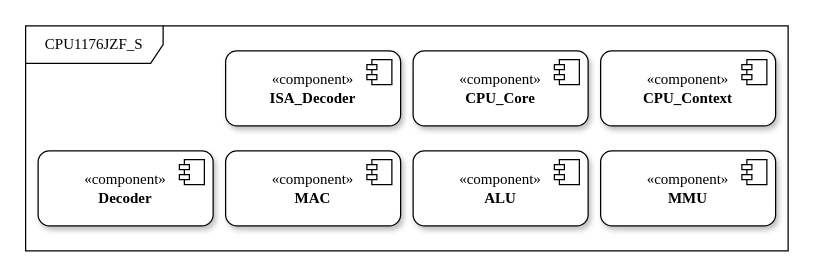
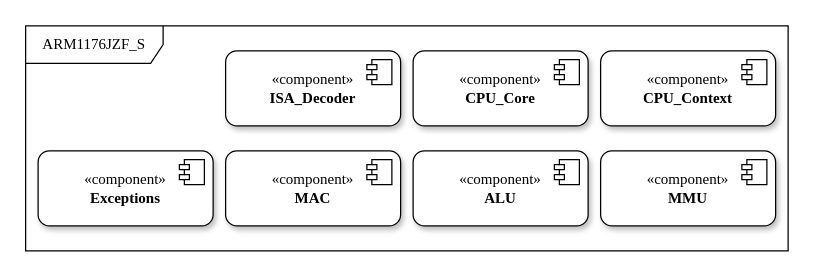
node "CPU1176JZF_S": label "CPU1176JZF_S" -> "ARM1176JZF_S"
node "«component» Decoder": label "«component» Decoder" -> "«component» Exceptions"
